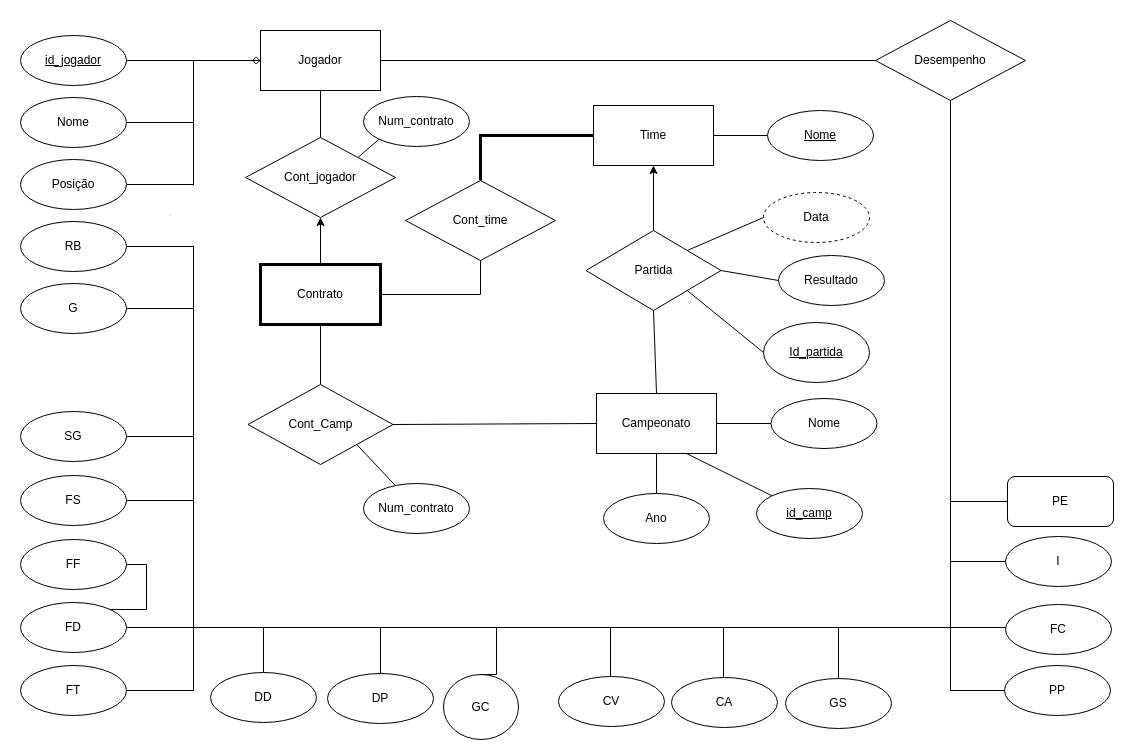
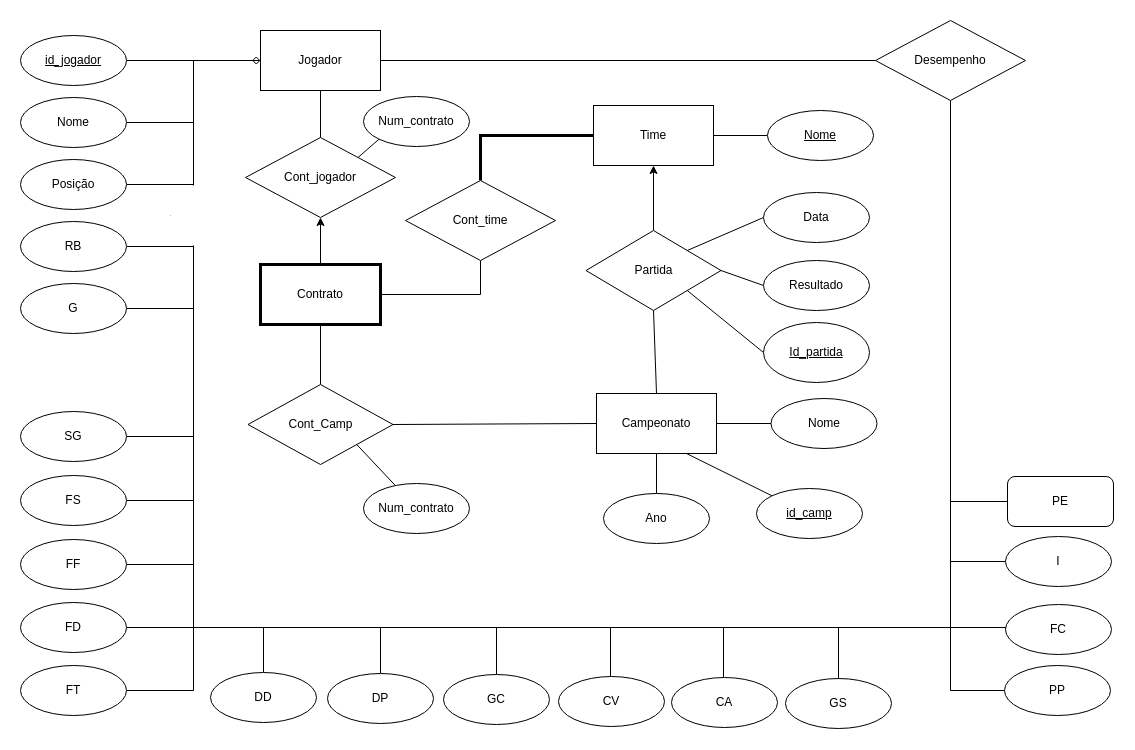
node "Data": style dashed -> solid
node "Resultado": moved (832, 281) -> (817, 286)
edge "FF" -- "FD": now "FF" -- "Jogador"
node "GC": size 75x65 -> 106x50
